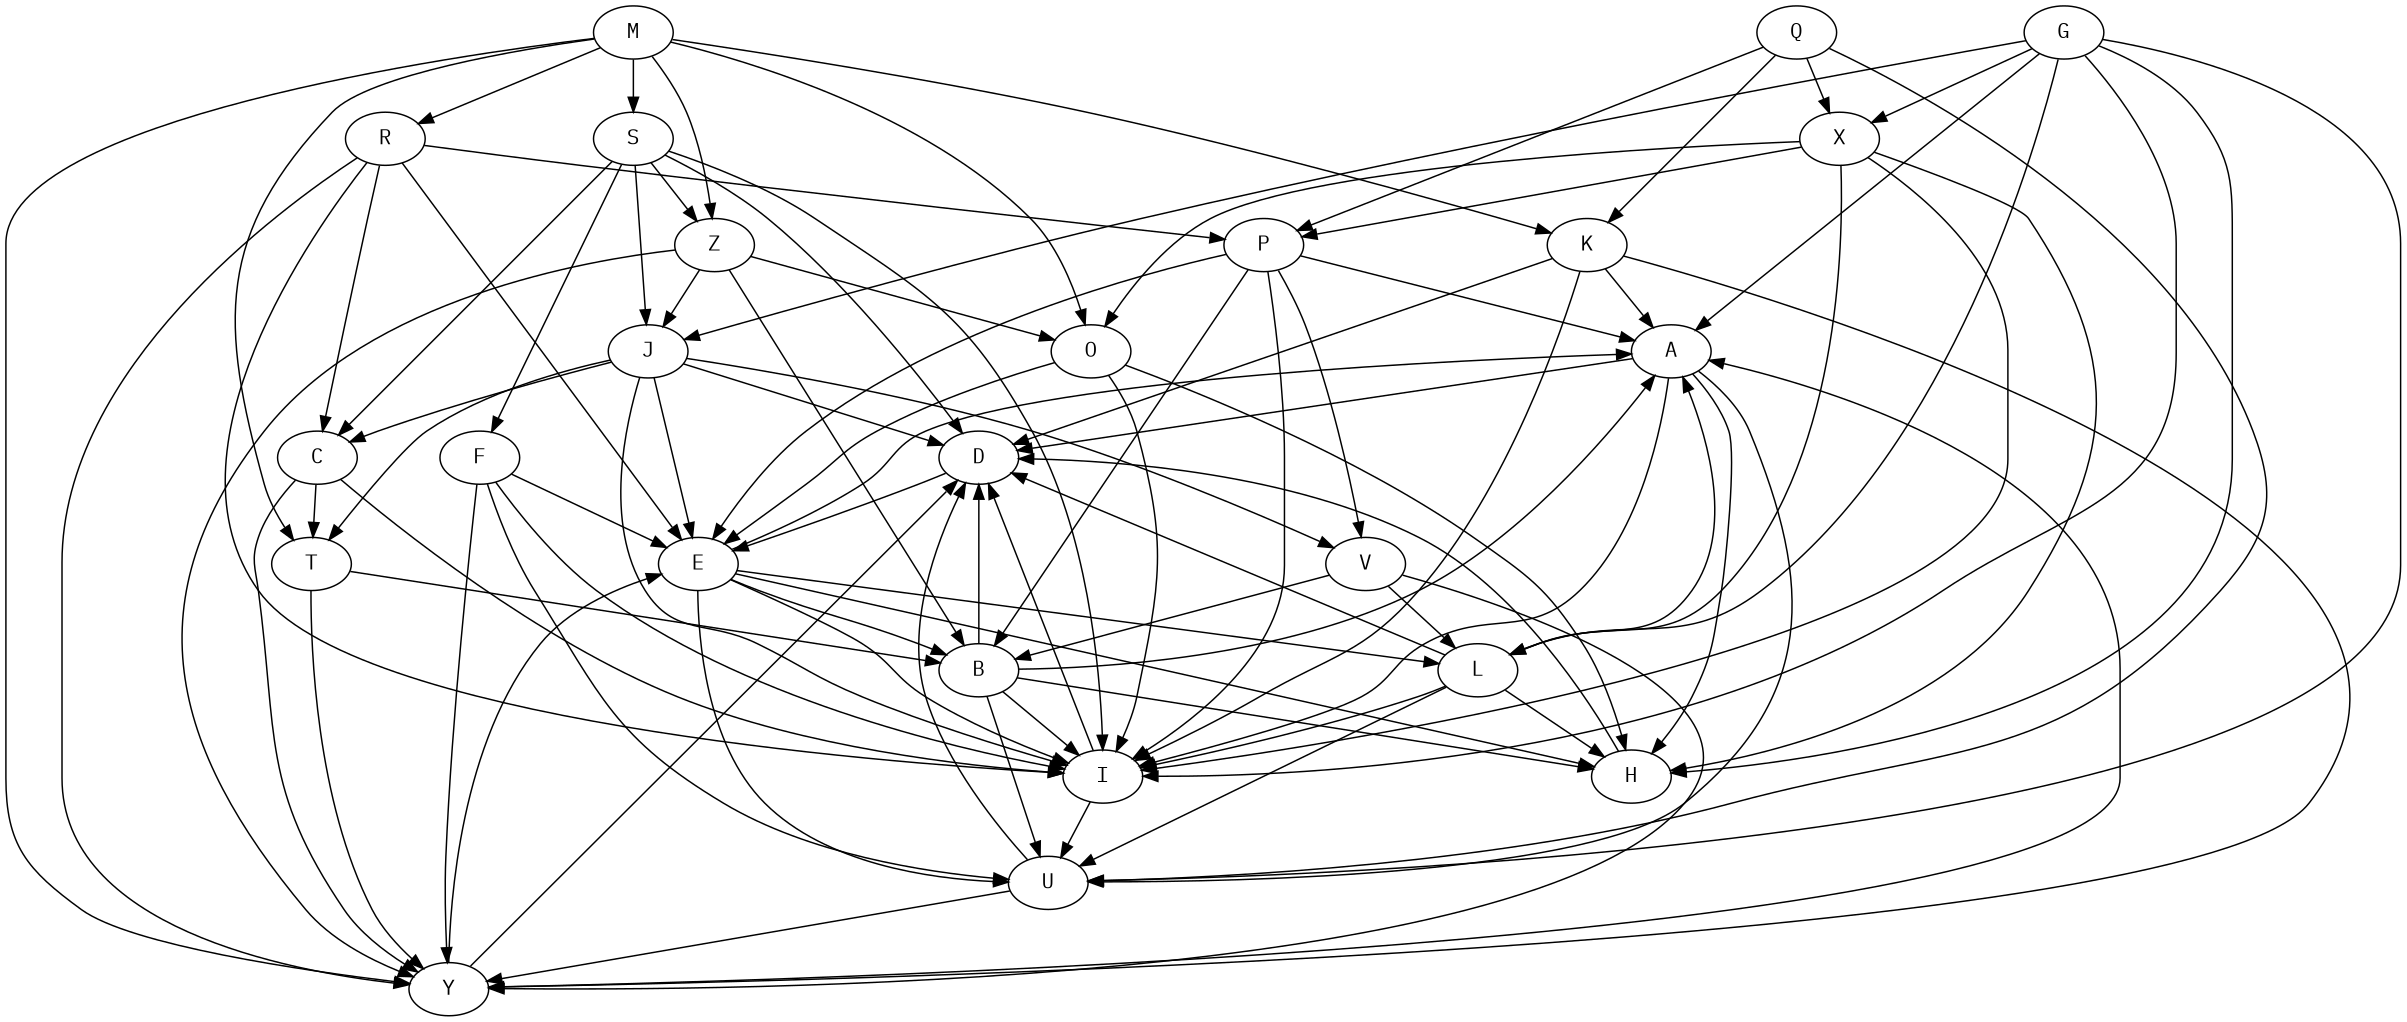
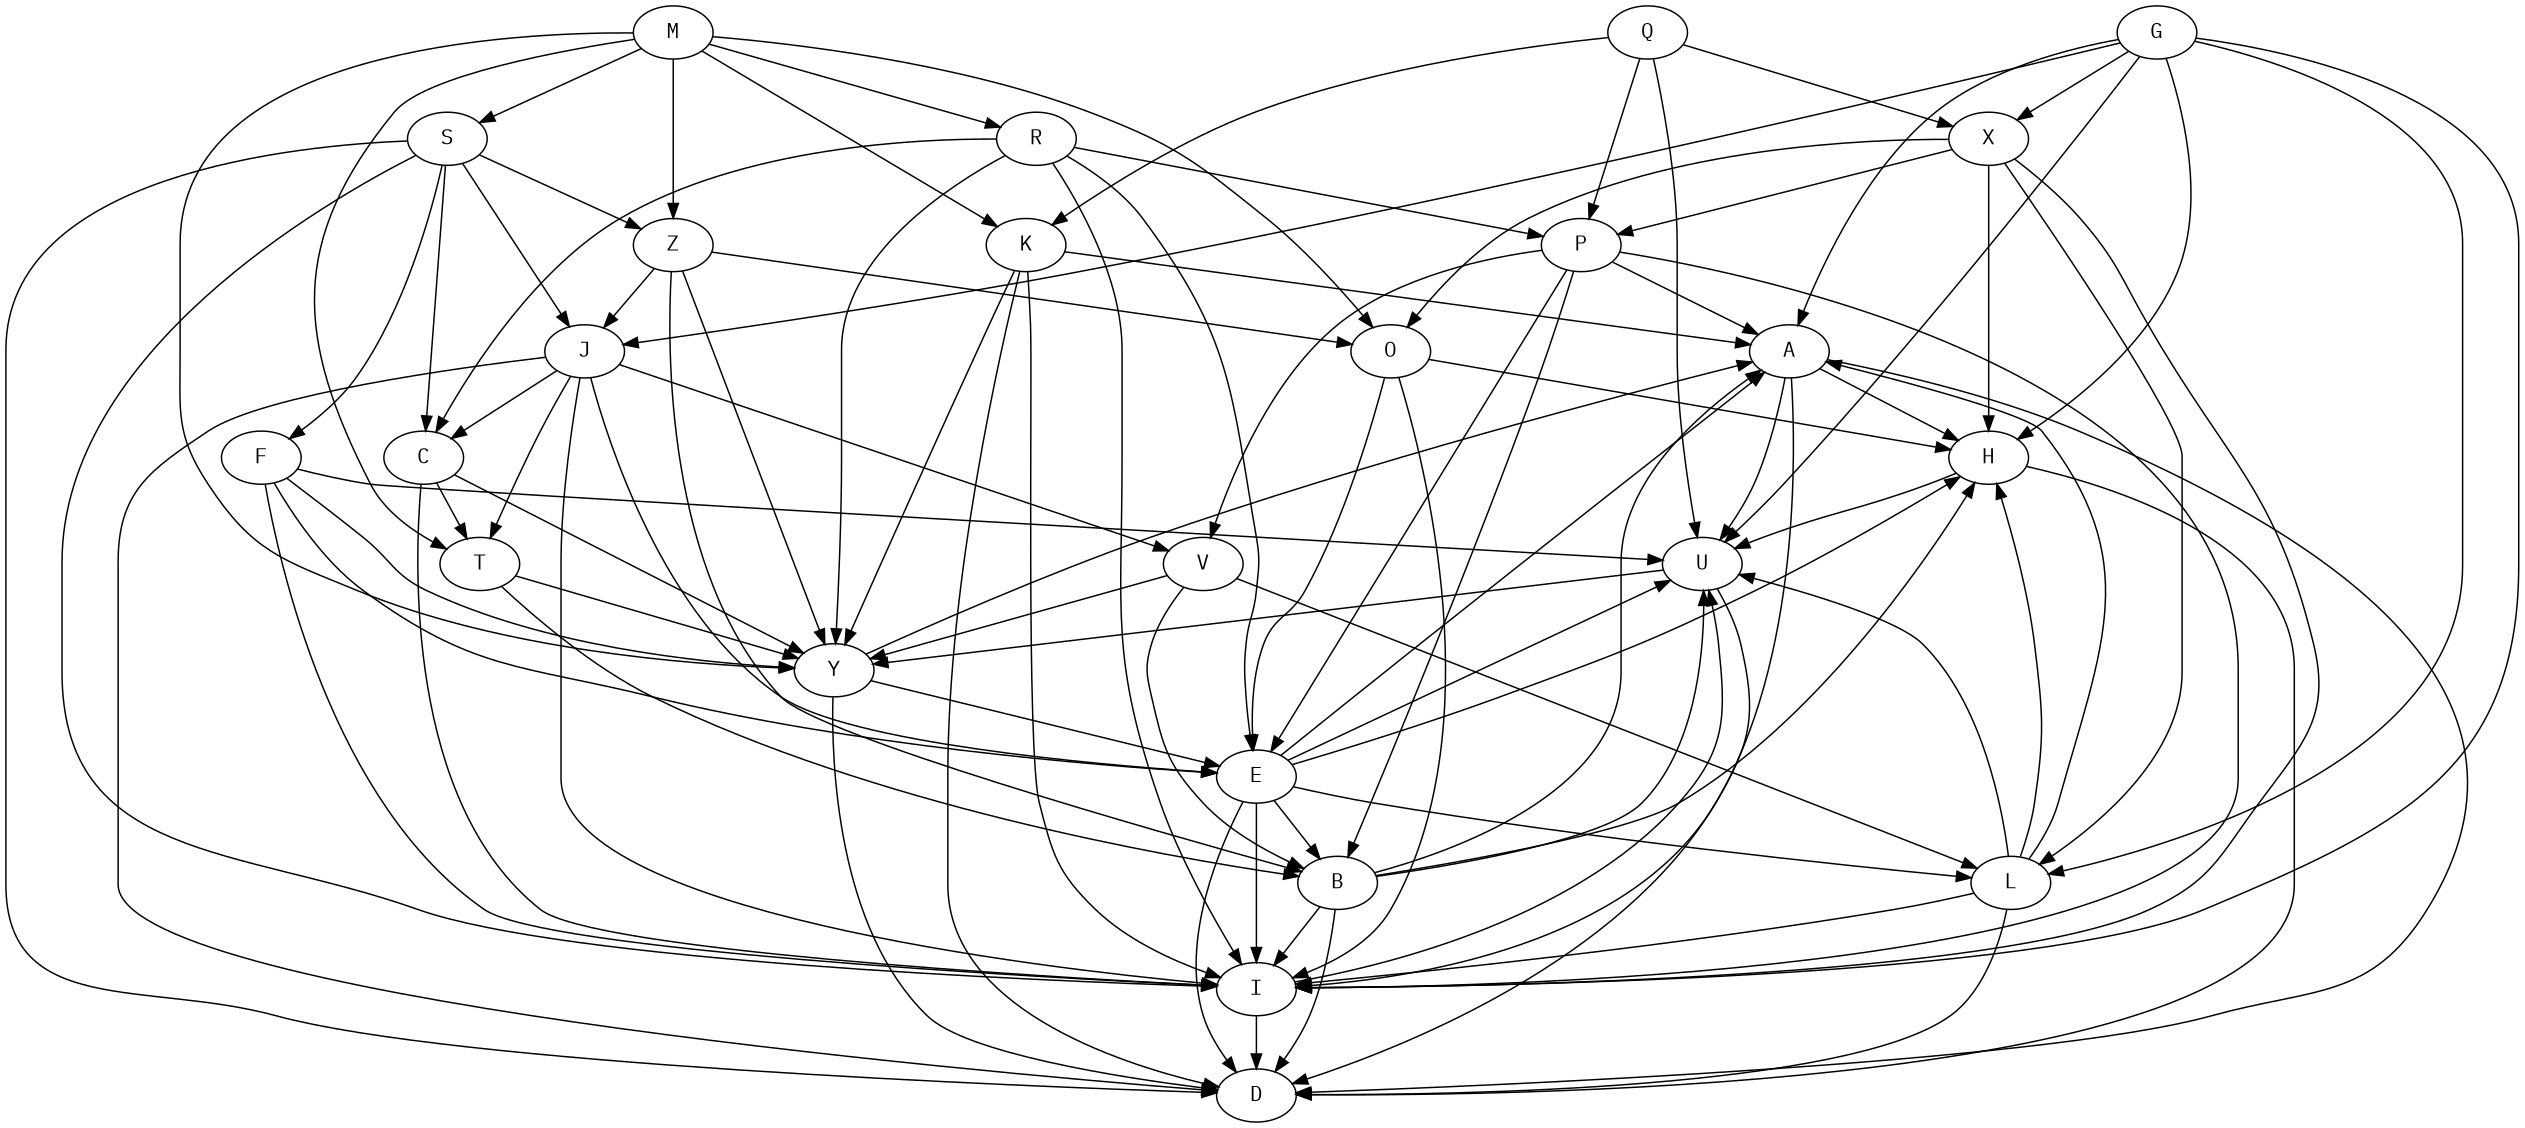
edge "H" -> "U": added
edge "D" -> "E": reversed
